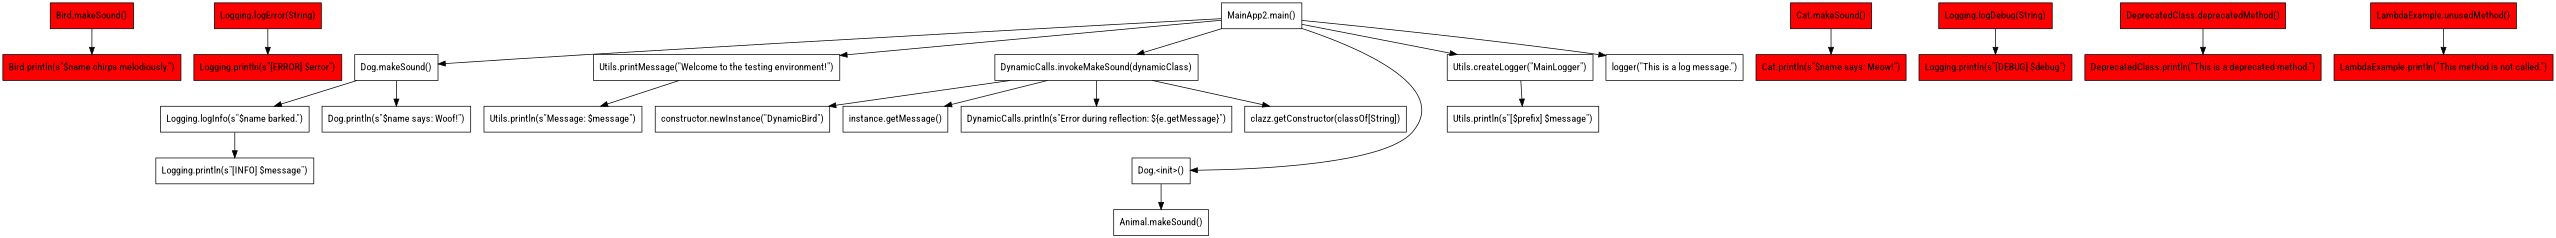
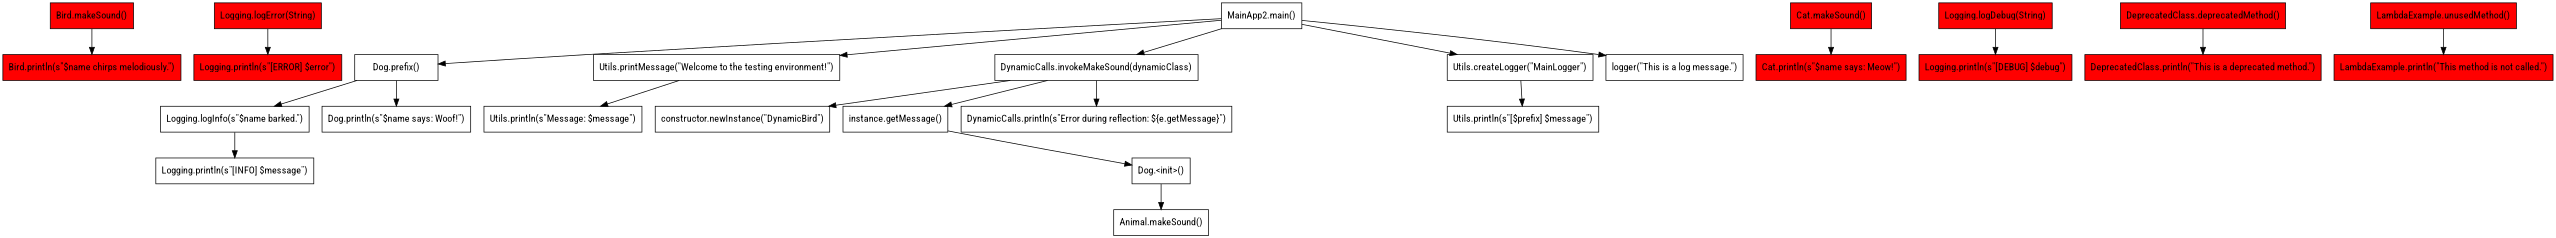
node "Dog.makeSound()": label "Dog.makeSound()" -> "Dog.prefix()"
node "clazz.getConstructor(classOf[String])": removed
edge "MainApp2.main()" -> "Dog.<init>()": now "instance.getMessage()" -> "Dog.<init>()"
